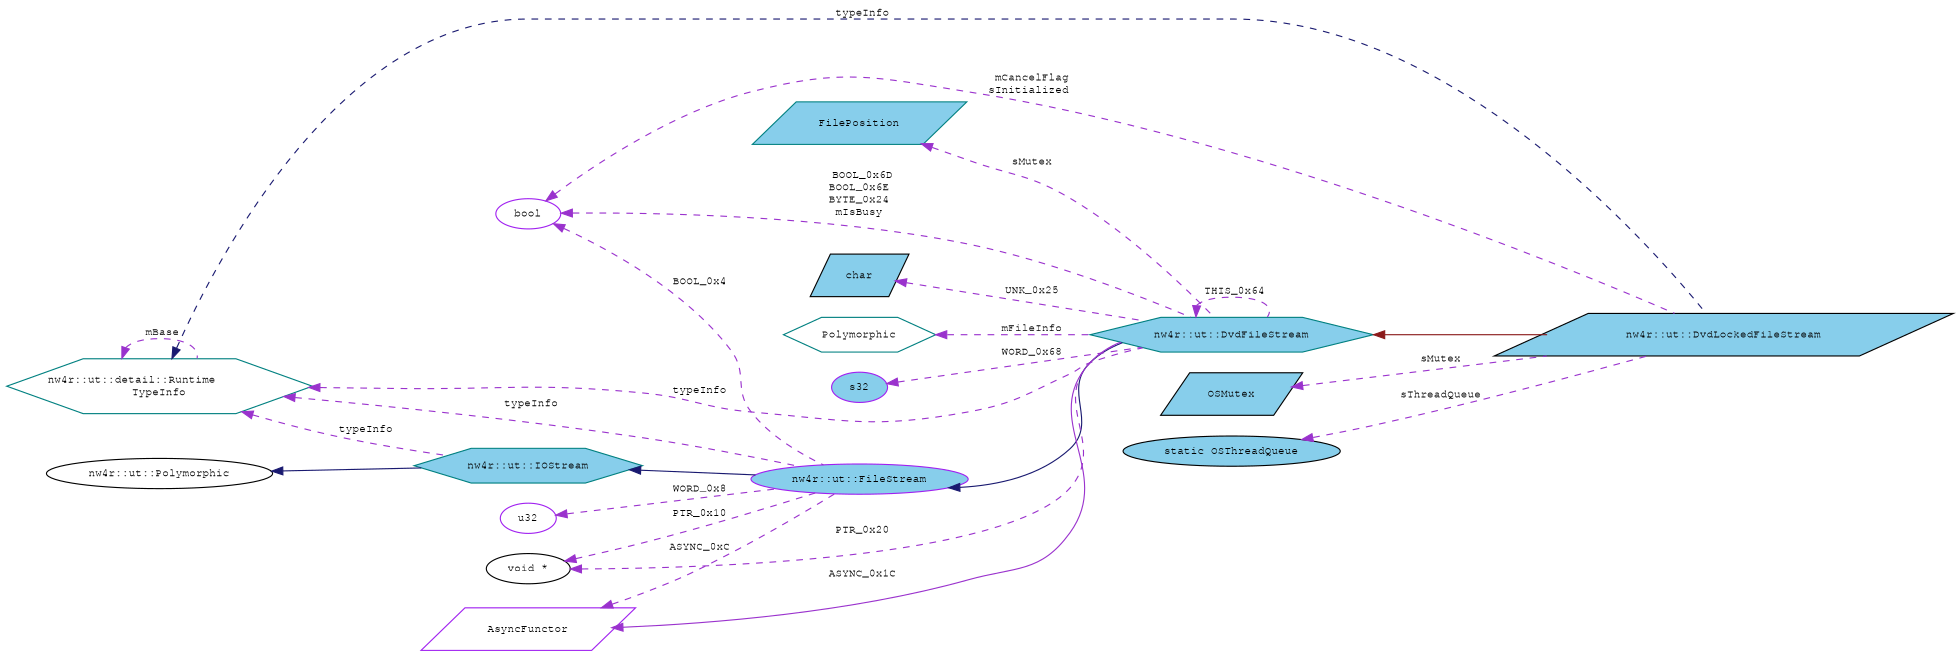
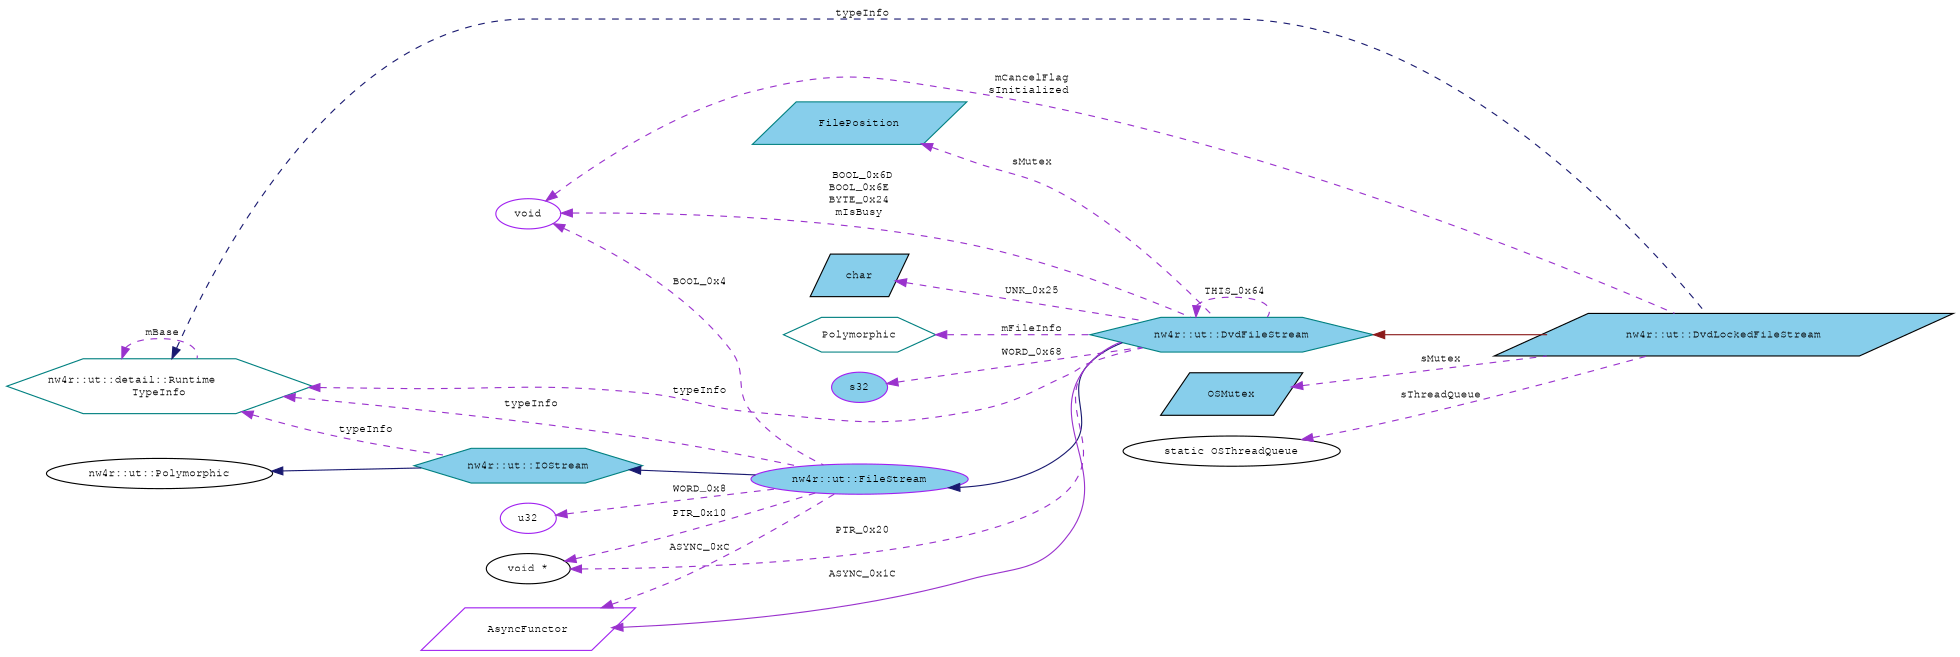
node "bool": label "bool" -> "void"
node "static OSThreadQueue": fillcolor skyblue -> white
